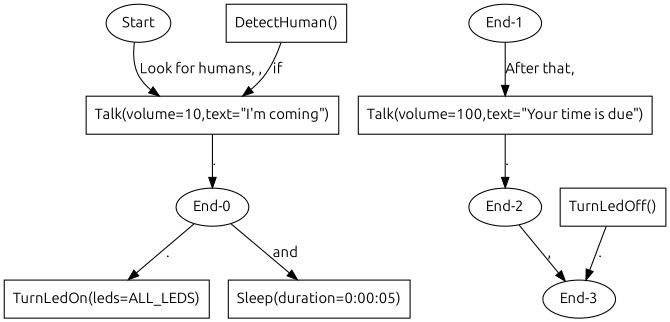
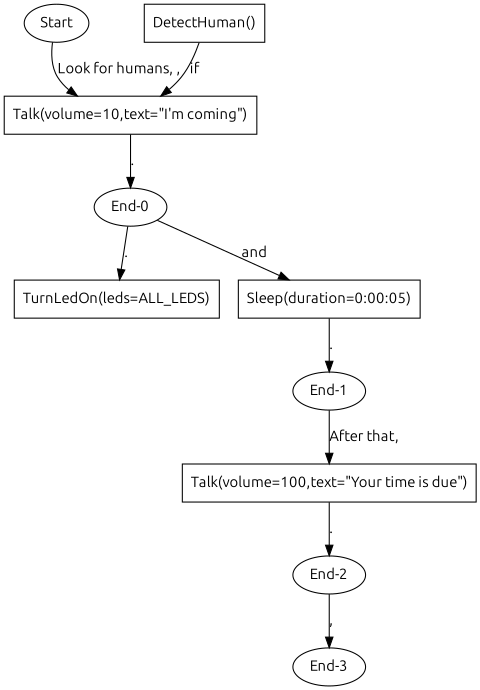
node "TurnLedOff()": removed
edge "Sleep(duration=0:00:05)" -> "End-1": added, label "."
